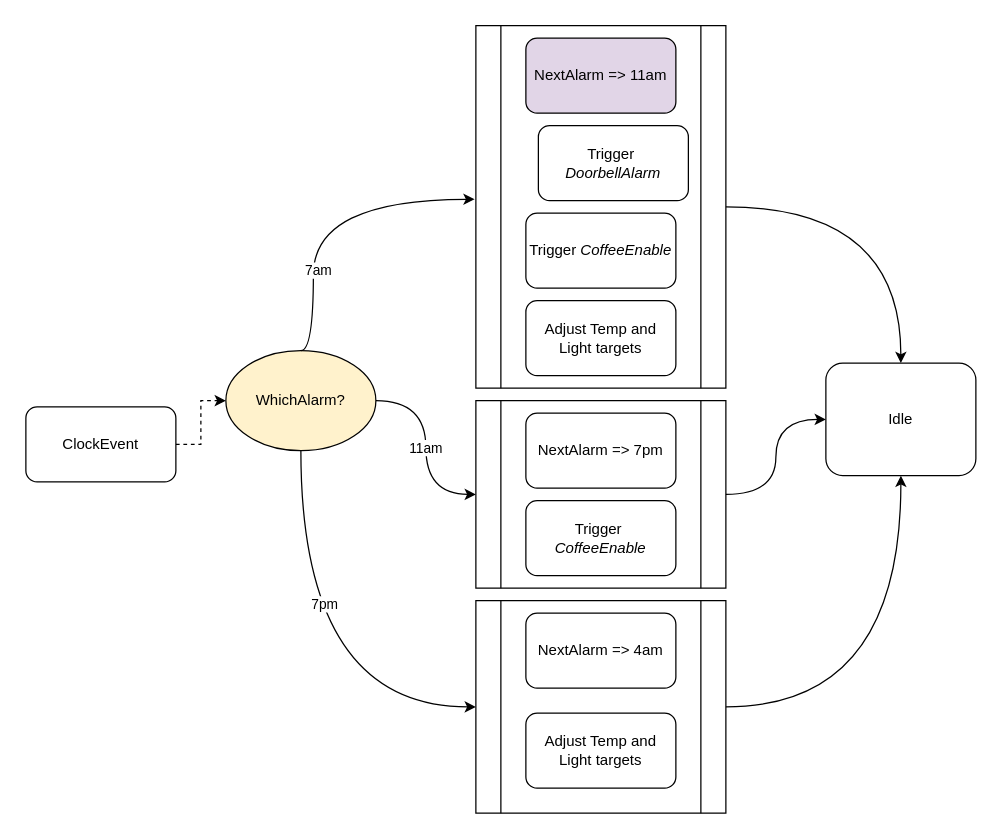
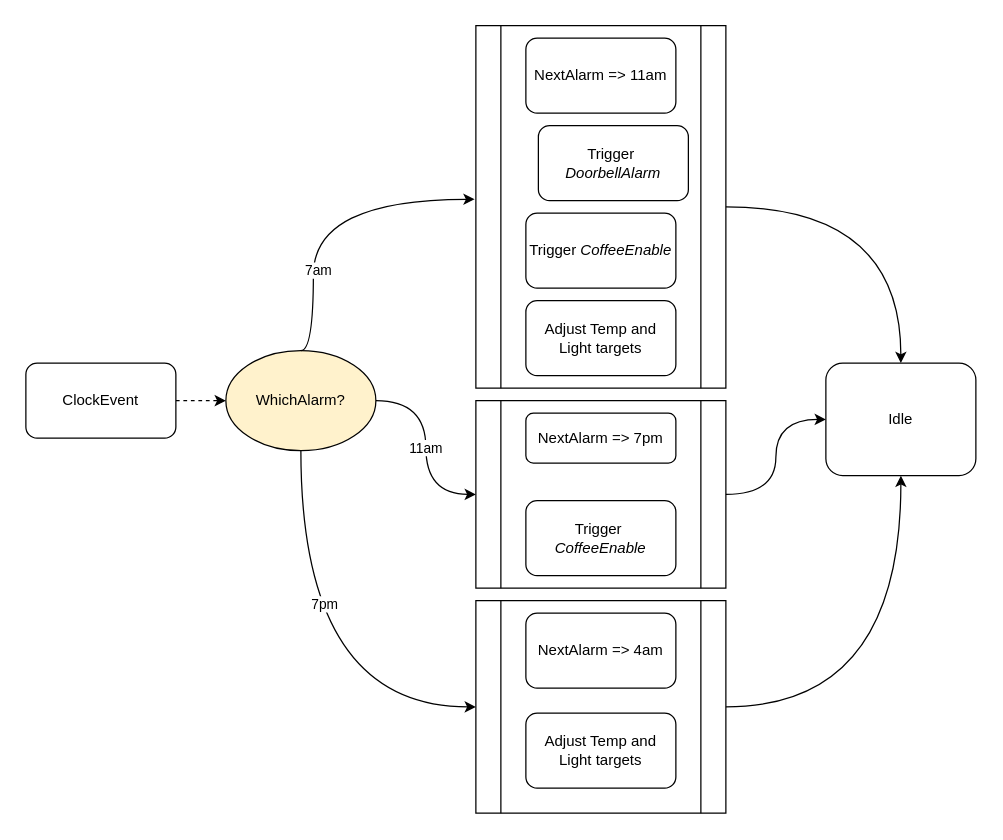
node "NextAlarm => 11am": fillcolor #e1d5e7 -> #ffffff
node "ClockEvent": moved (101, 444) -> (101, 401)
node "NextAlarm => 7pm": size 150x75 -> 150x50
